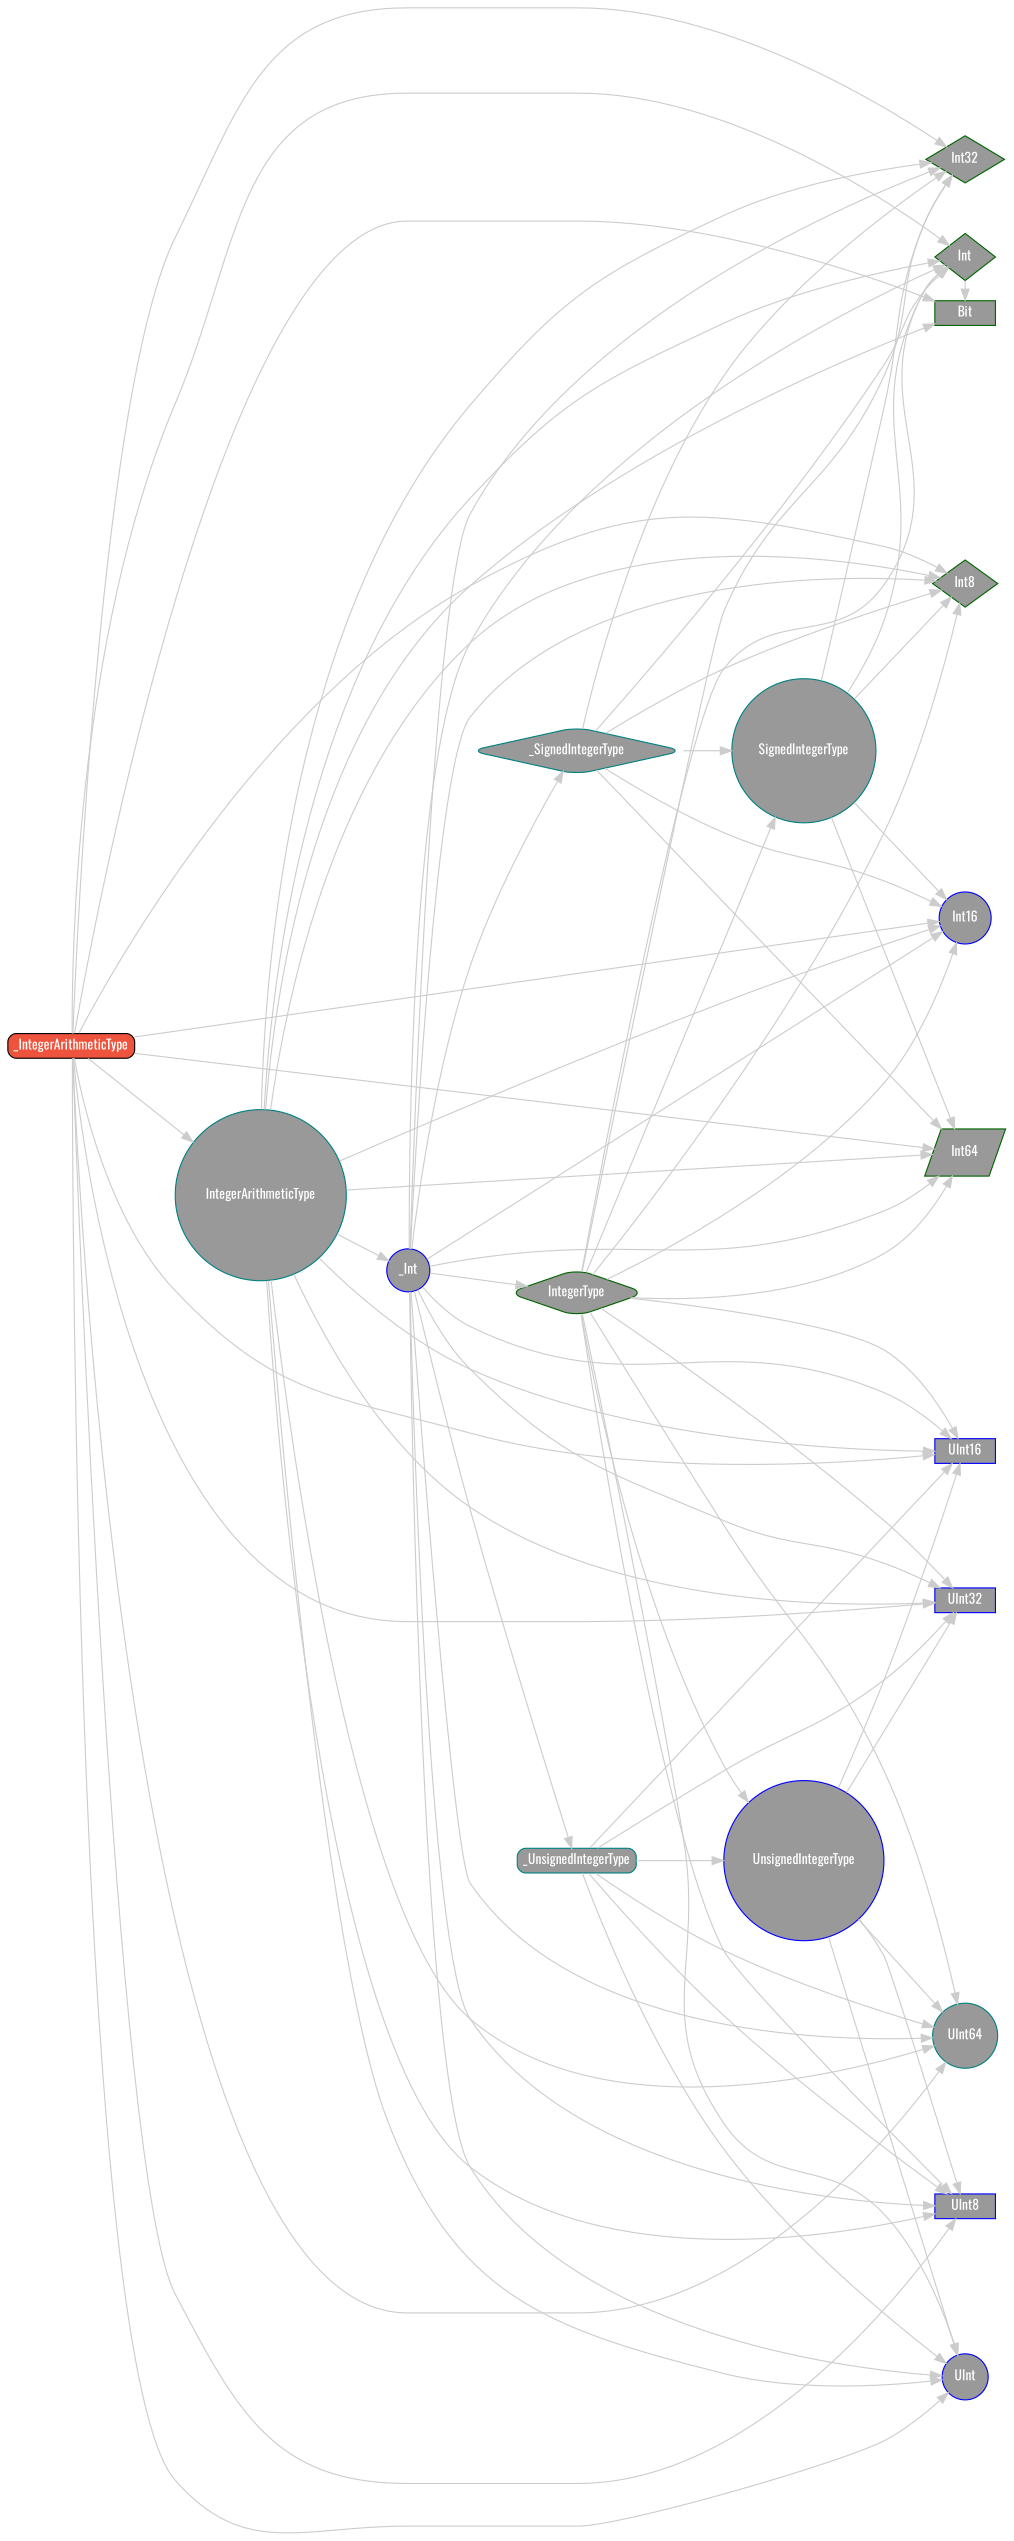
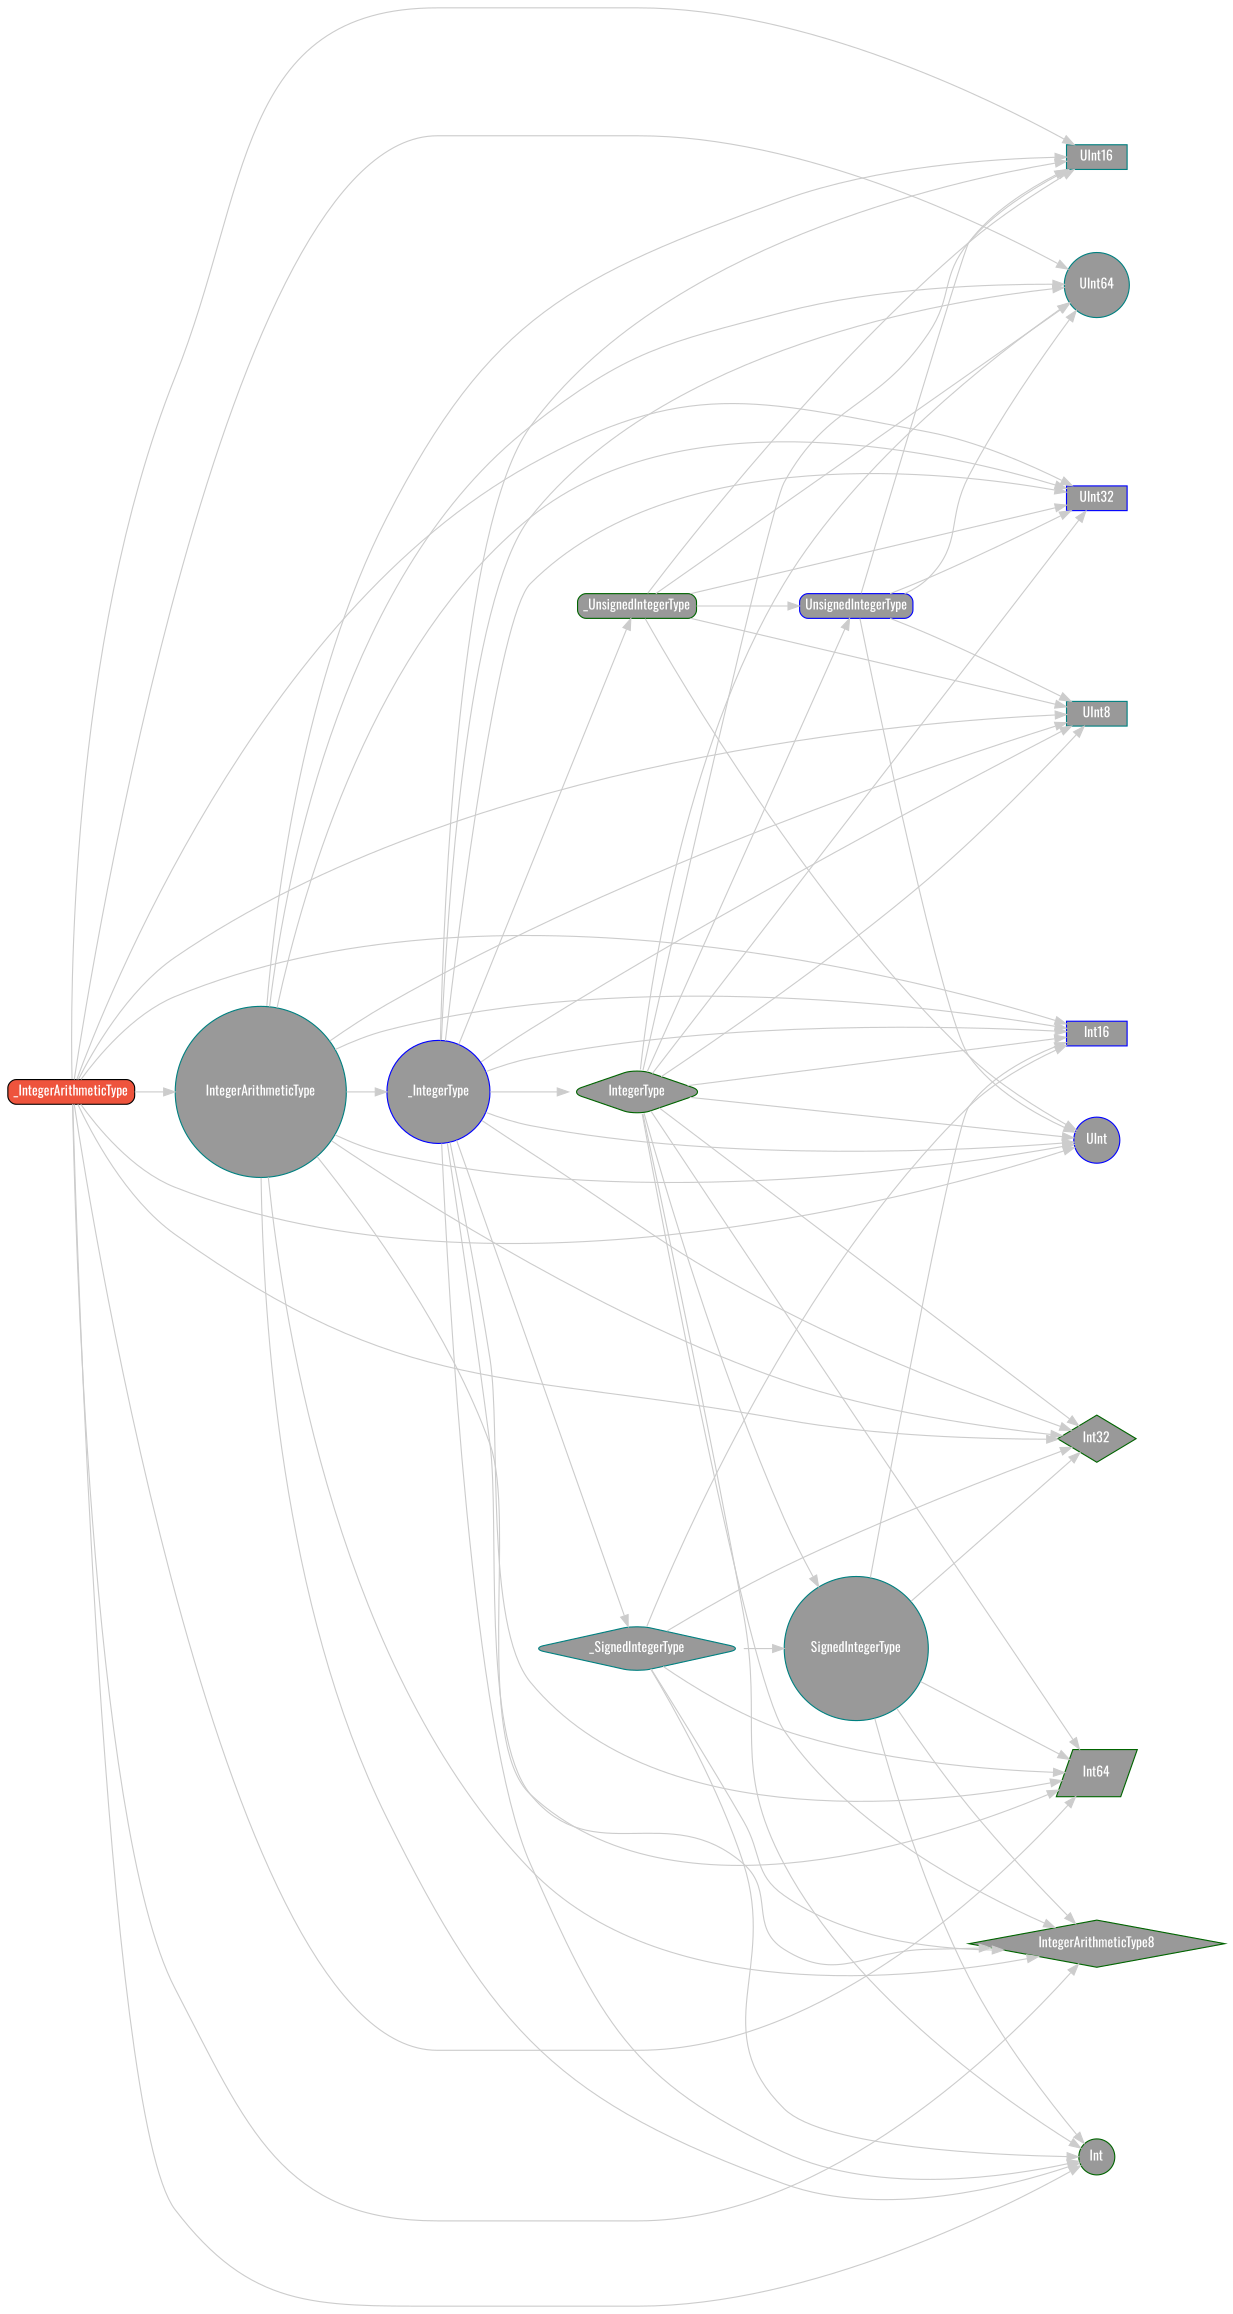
node "Int": shape diamond -> circle
node "Bit": removed
node "Int8": label "Int8" -> "IntegerArithmeticType8"
node "Int16": shape circle -> box
node "_Int": label "_Int" -> "_IntegerType"
node "UInt16": color blue -> teal
node "_UnsignedIntegerType": color teal -> darkgreen
node "UnsignedIntegerType": shape circle -> box
node "UInt8": color blue -> teal
